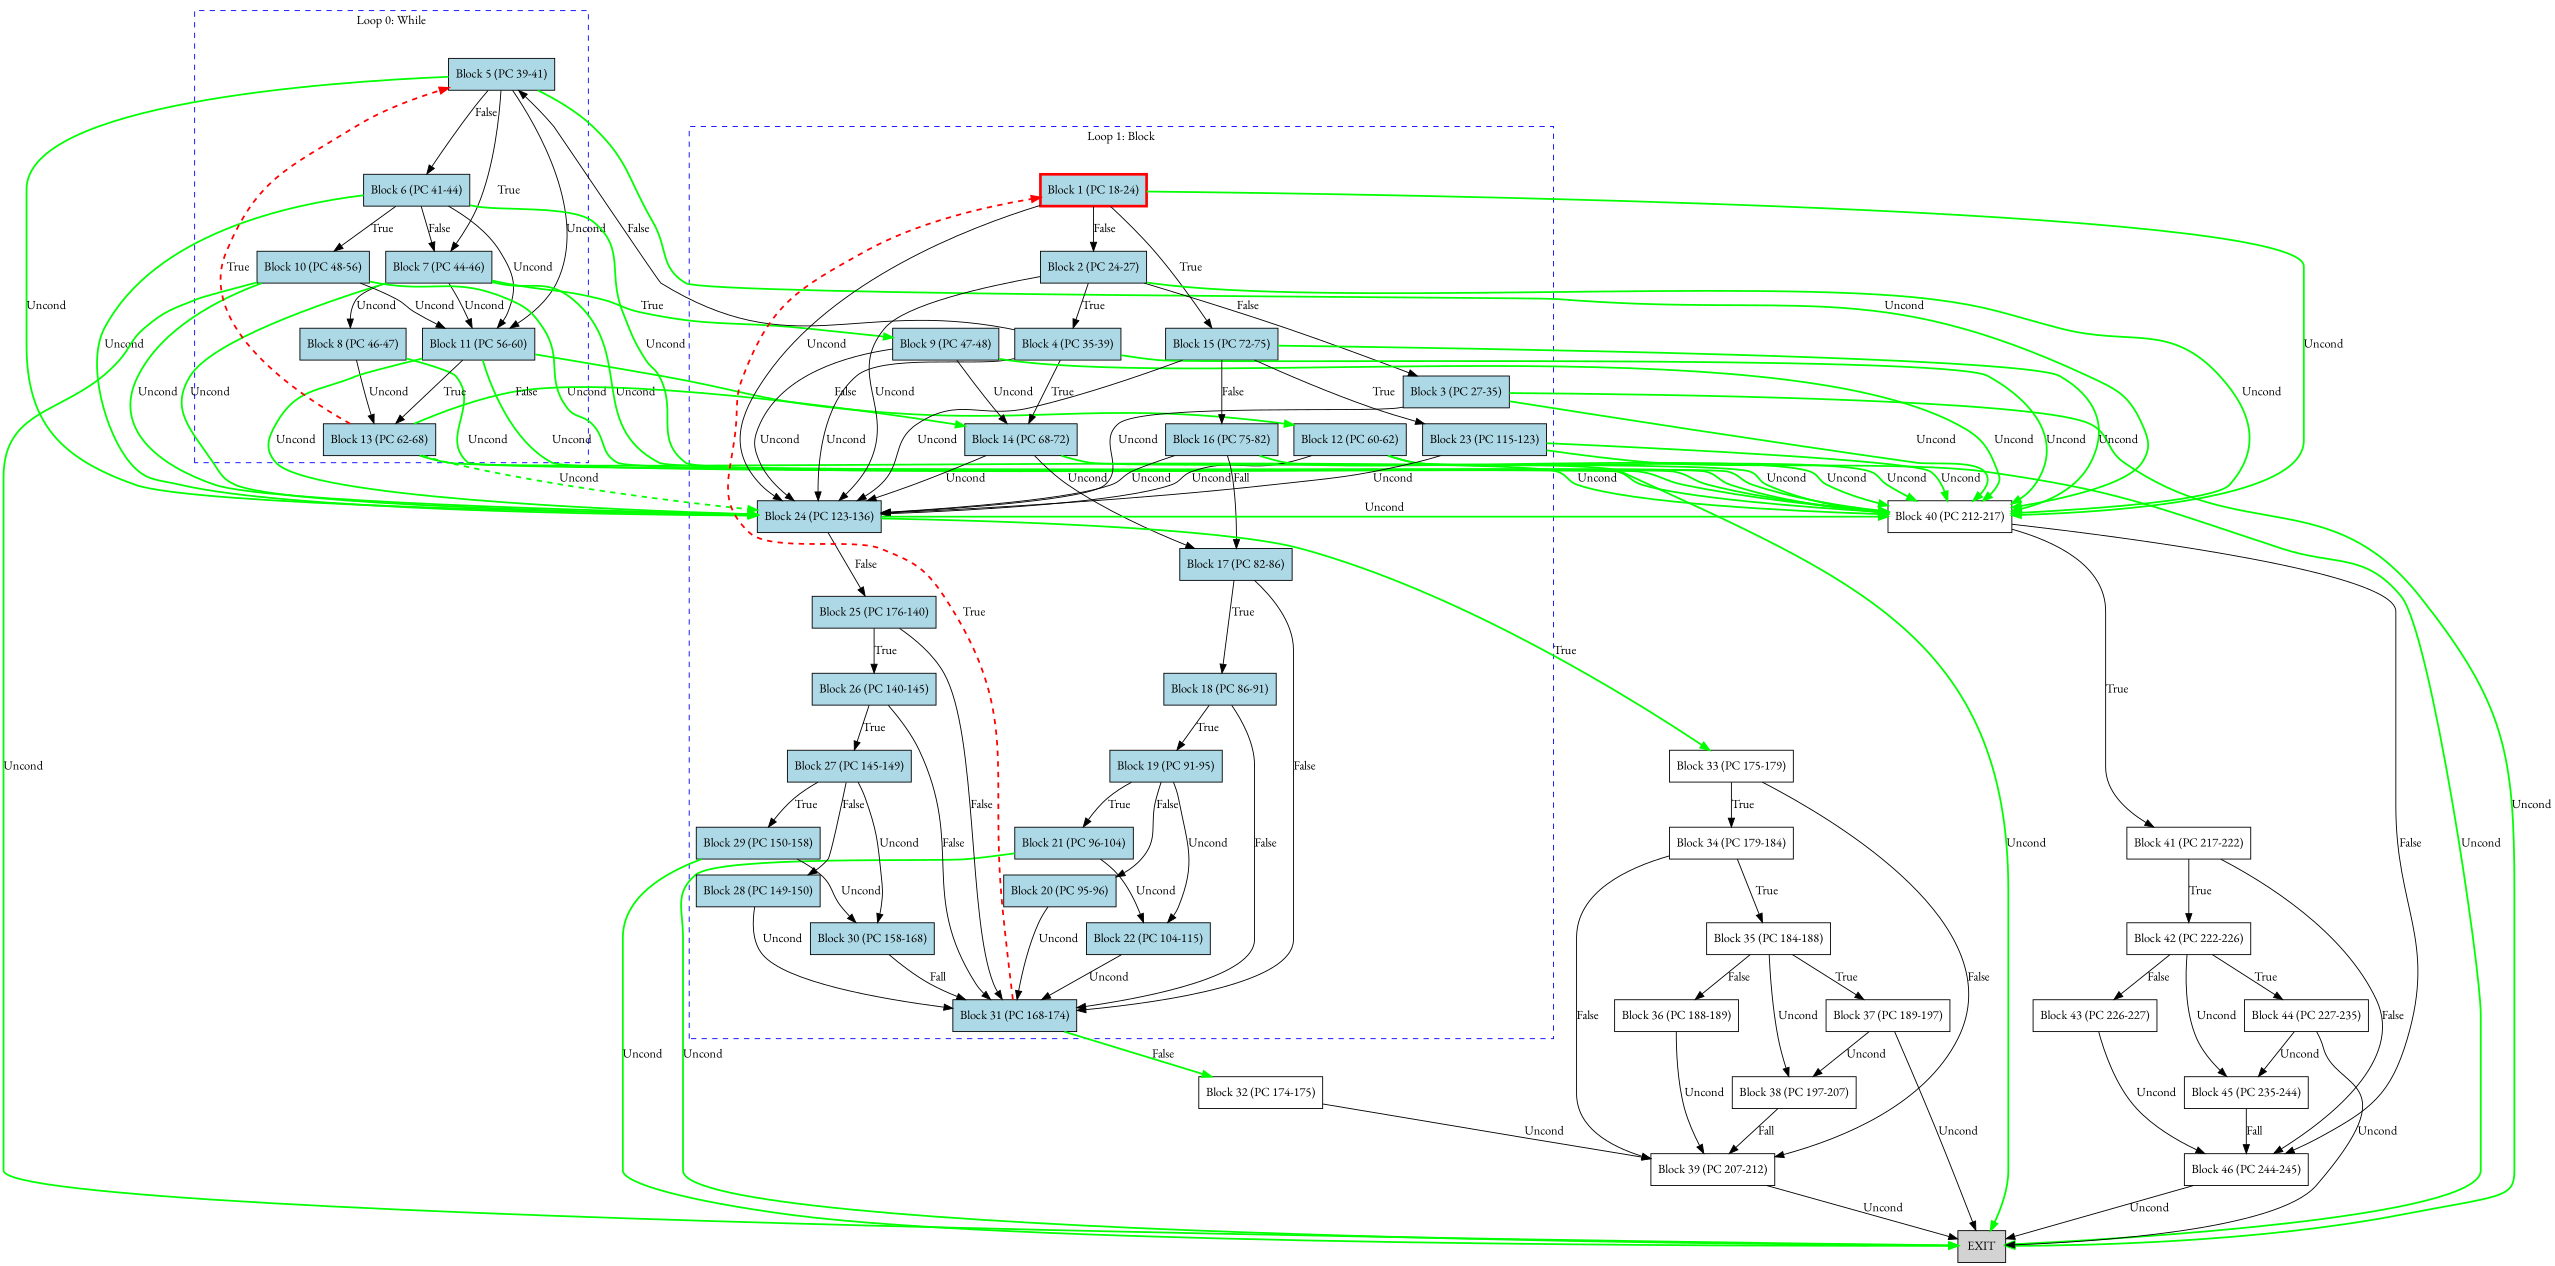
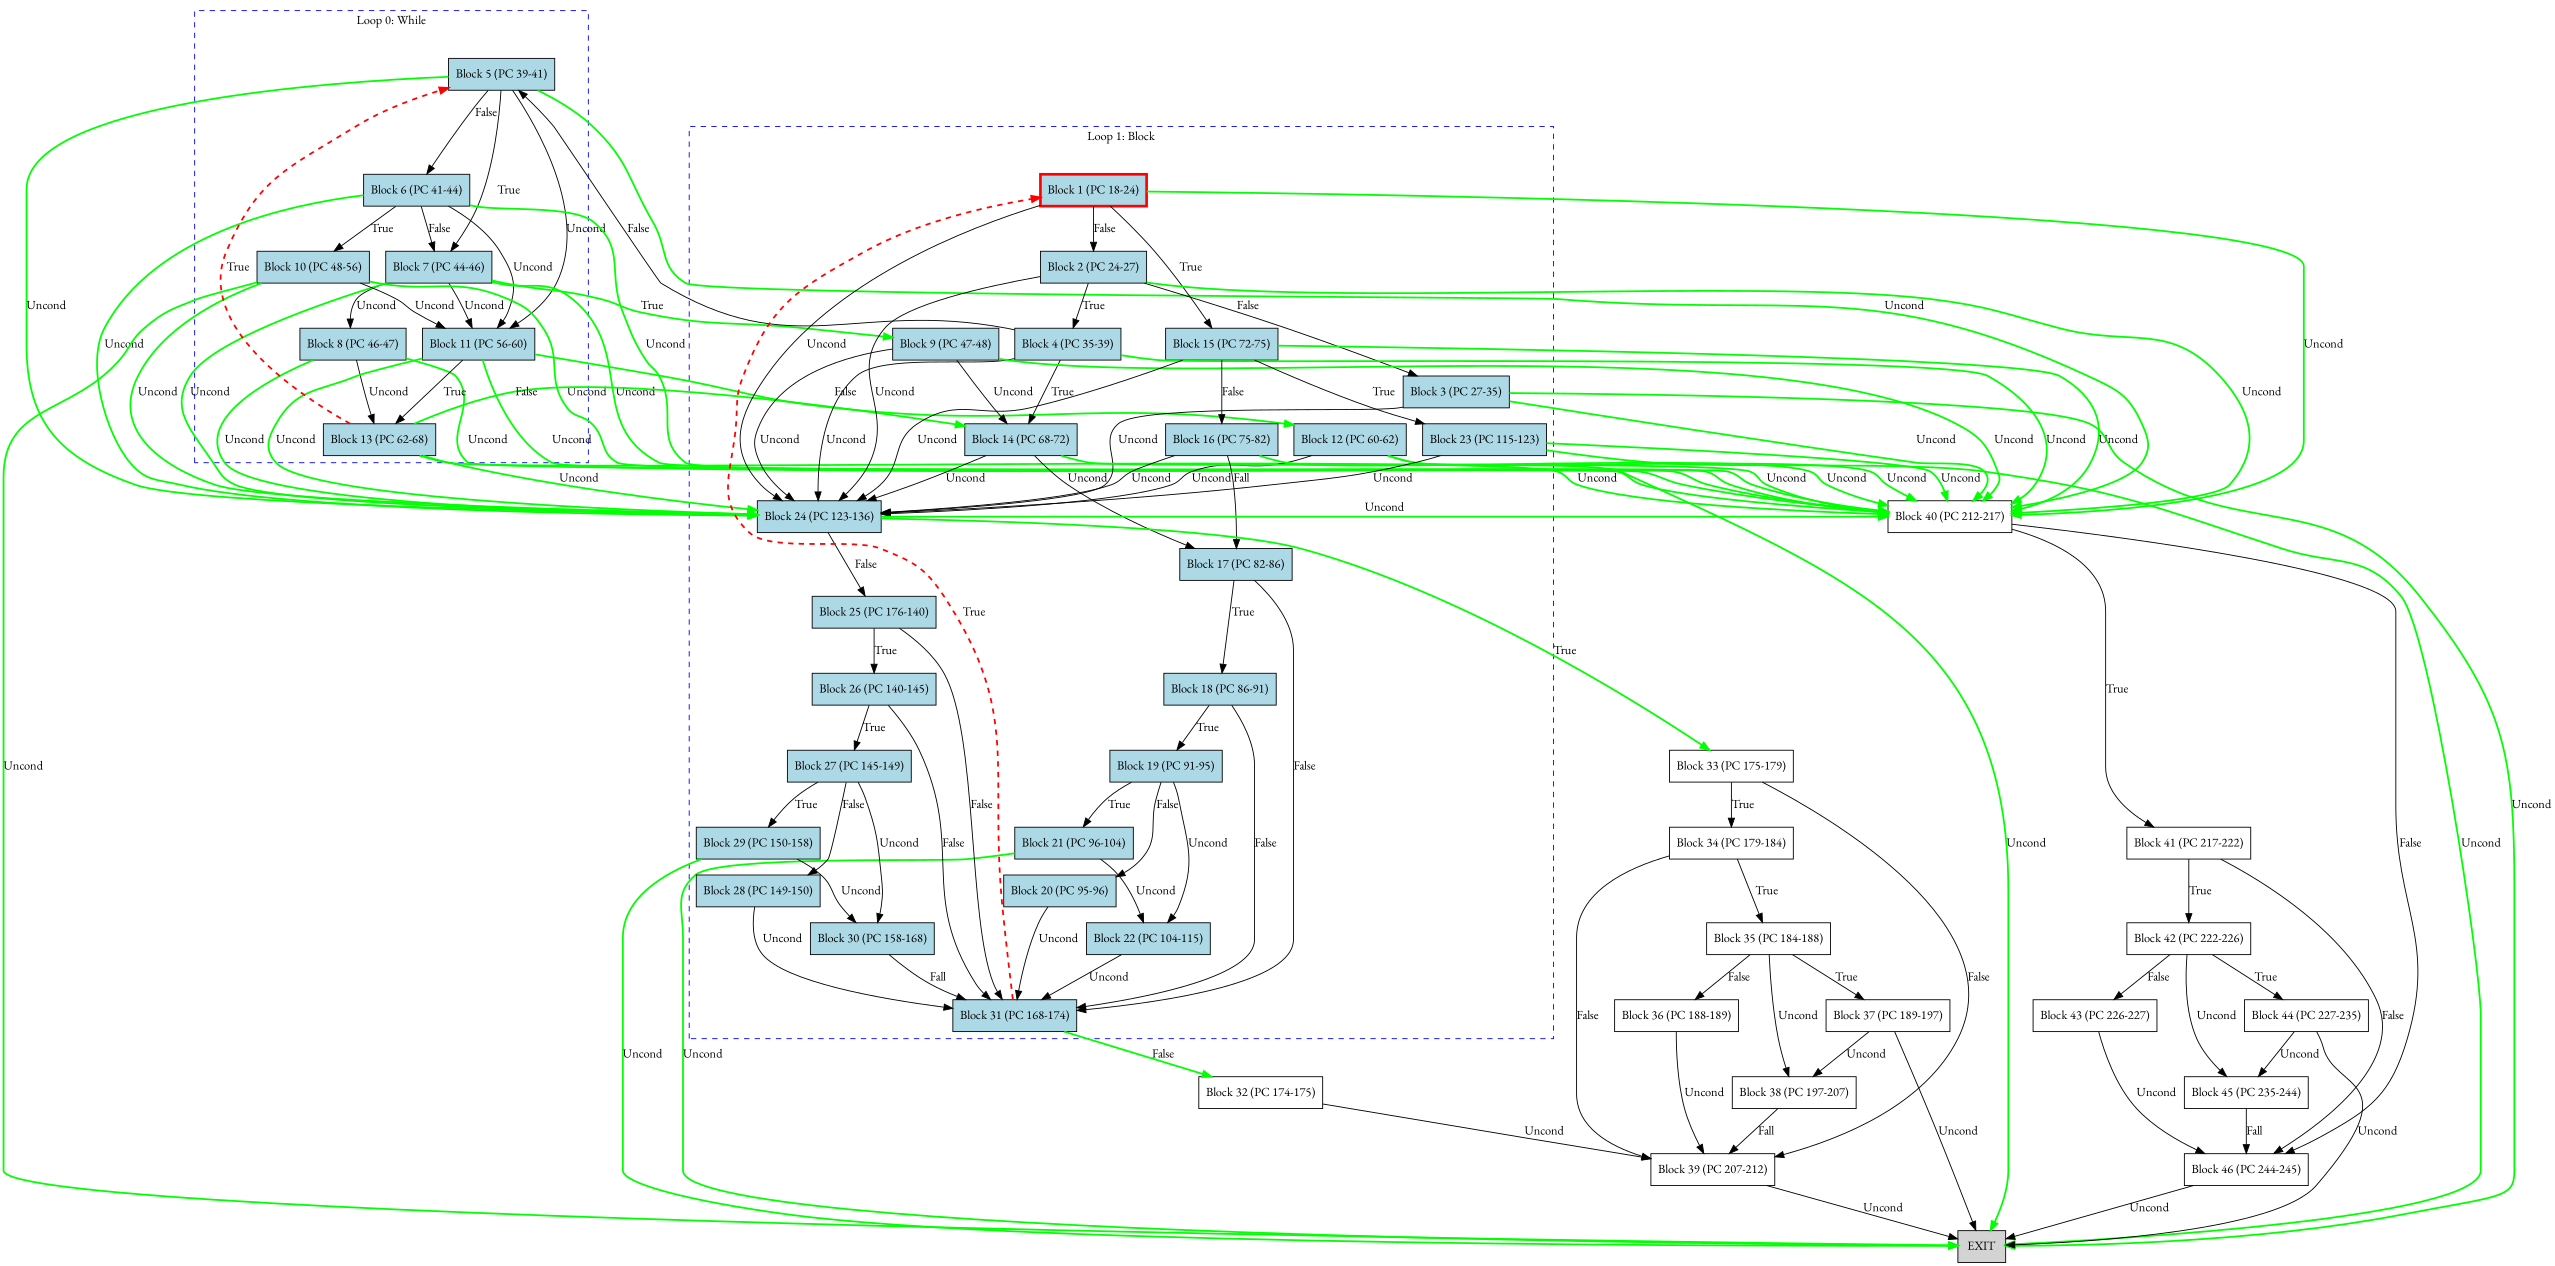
edge "Block 13 (PC 62-68)" -> "Block 24 (PC 123-136)": style dashed -> solid
edge "Block 8 (PC 46-47)" -> "Block 24 (PC 123-136)": added, label "Uncond"
